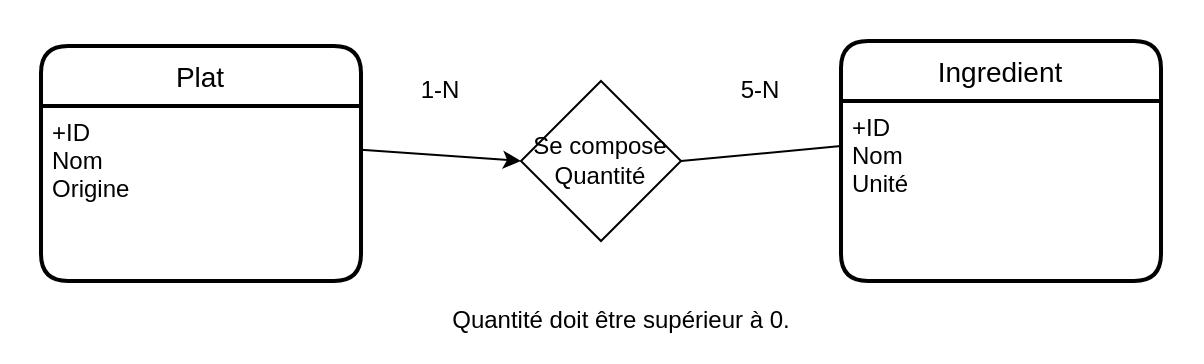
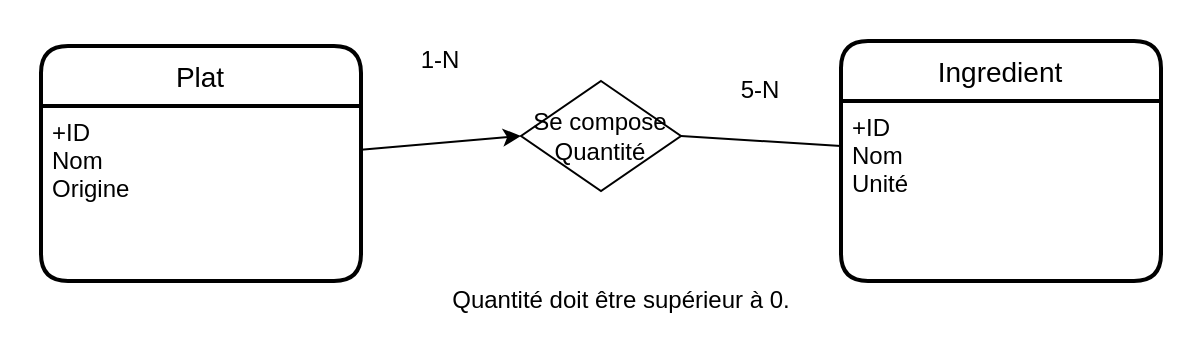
node "1-N": moved (441, 91) -> (441, 61)
node "Se compose Quantité": size 160x160 -> 160x110
node "Quantité doit être supérieur à 0.": moved (621, 321) -> (621, 301)
